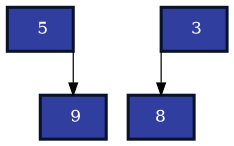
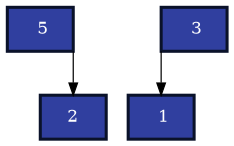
node "9": label "9" -> "2"
node "8": label "8" -> "1"
